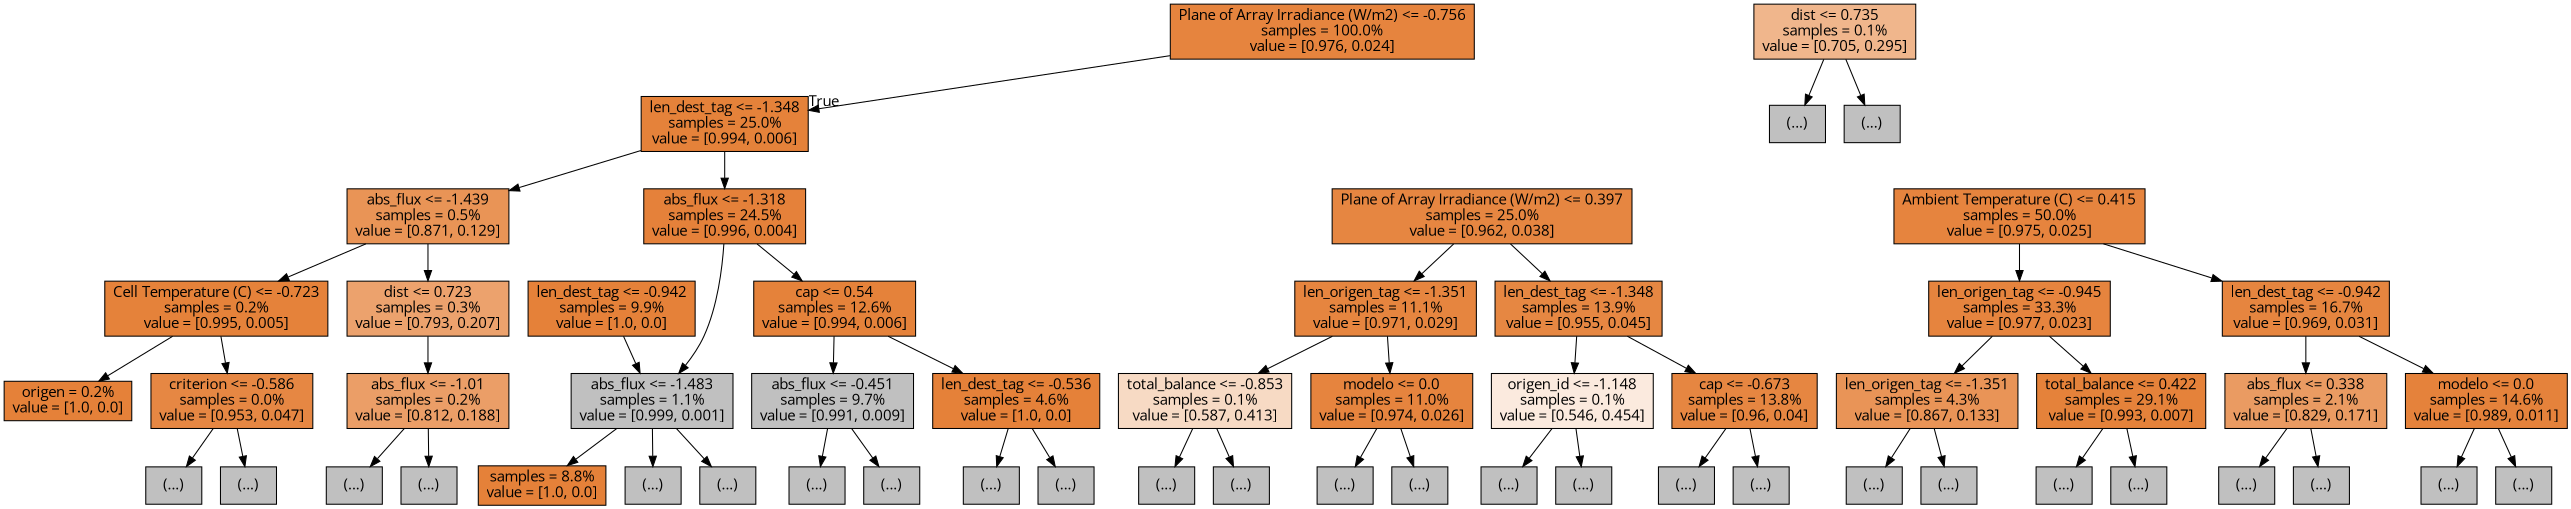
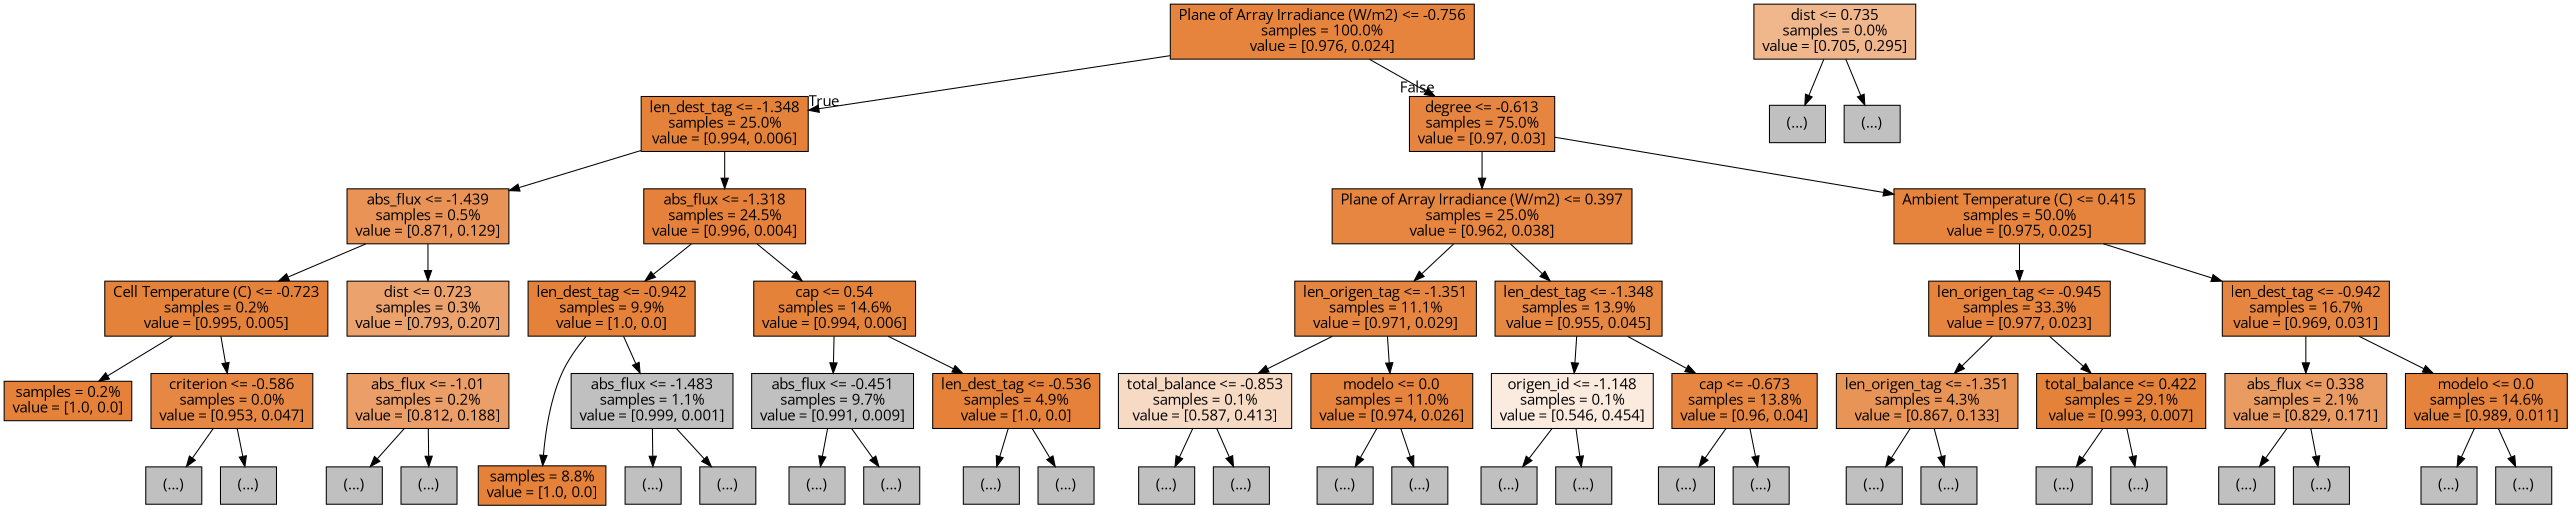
node "dist <= 0.735 samples = 0.1% value = [0.705, 0.295]": label "dist <= 0.735 samples = 0.1% value = [0.705, 0.295]" -> "dist <= 0.735 samples = 0.0% value = [0.705, 0.295]"
node "degree <= -0.613 samples = 75.0% value = [0.97, 0.03]": added
edge "abs_flux <= -1.318 samples = 24.5% value = [0.996, 0.004]" -> "abs_flux <= -1.483 samples = 1.1% value = [0.999, 0.001]": now "abs_flux <= -1.318 samples = 24.5% value = [0.996, 0.004]" -> "len_dest_tag <= -0.942 samples = 9.9% value = [1.0, 0.0]"
node "cap <= 0.54 samples = 12.6% value = [0.994, 0.006]": label "cap <= 0.54 samples = 12.6% value = [0.994, 0.006]" -> "cap <= 0.54 samples = 14.6% value = [0.994, 0.006]"
edge "dist <= 0.723 samples = 0.3% value = [0.793, 0.207]" -> "abs_flux <= -1.01 samples = 0.2% value = [0.812, 0.188]": removed
node "origen = 0.2% value = [1.0, 0.0]": label "origen = 0.2% value = [1.0, 0.0]" -> "samples = 0.2% value = [1.0, 0.0]"
node "len_dest_tag <= -0.536 samples = 4.6% value = [1.0, 0.0]": label "len_dest_tag <= -0.536 samples = 4.6% value = [1.0, 0.0]" -> "len_dest_tag <= -0.536 samples = 4.9% value = [1.0, 0.0]"
edge "abs_flux <= -1.483 samples = 1.1% value = [0.999, 0.001]" -> "samples = 8.8% value = [1.0, 0.0]": now "len_dest_tag <= -0.942 samples = 9.9% value = [1.0, 0.0]" -> "samples = 8.8% value = [1.0, 0.0]"
